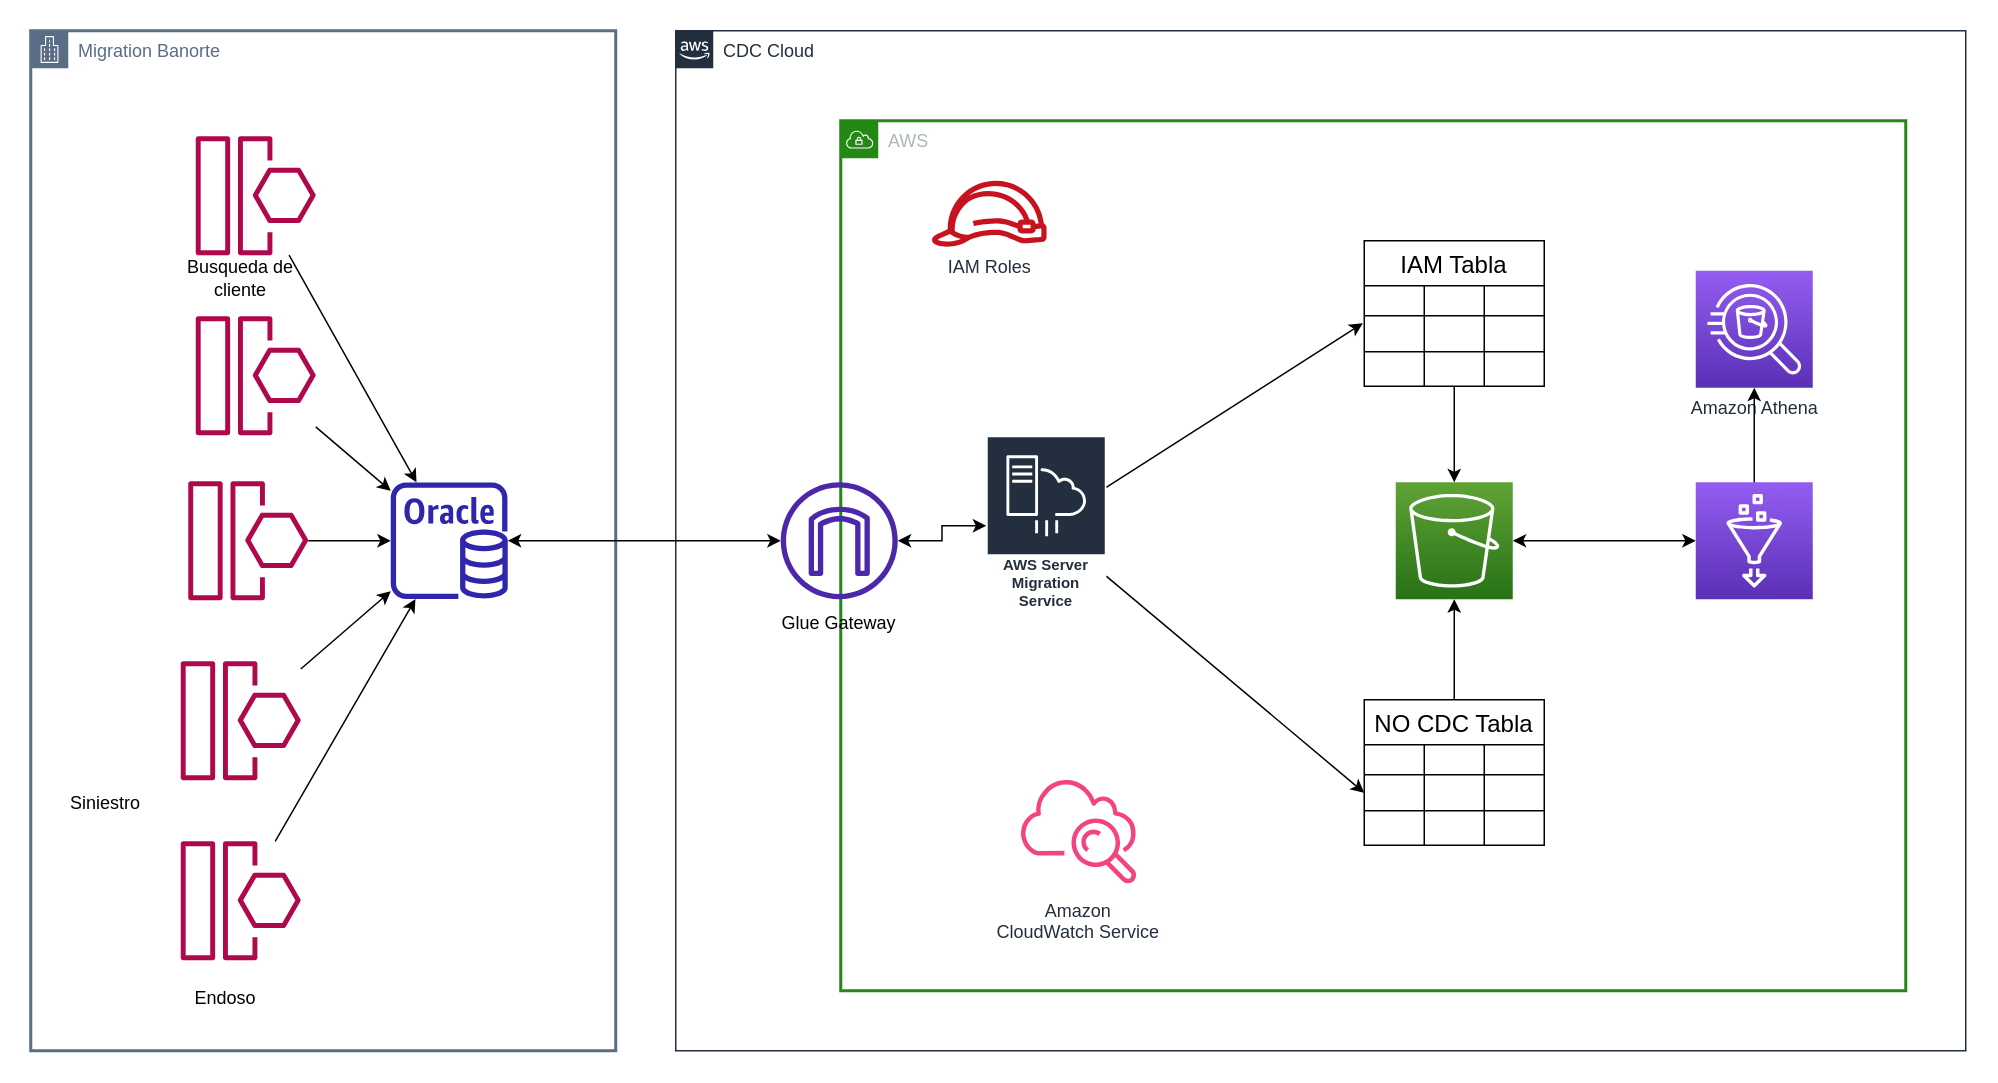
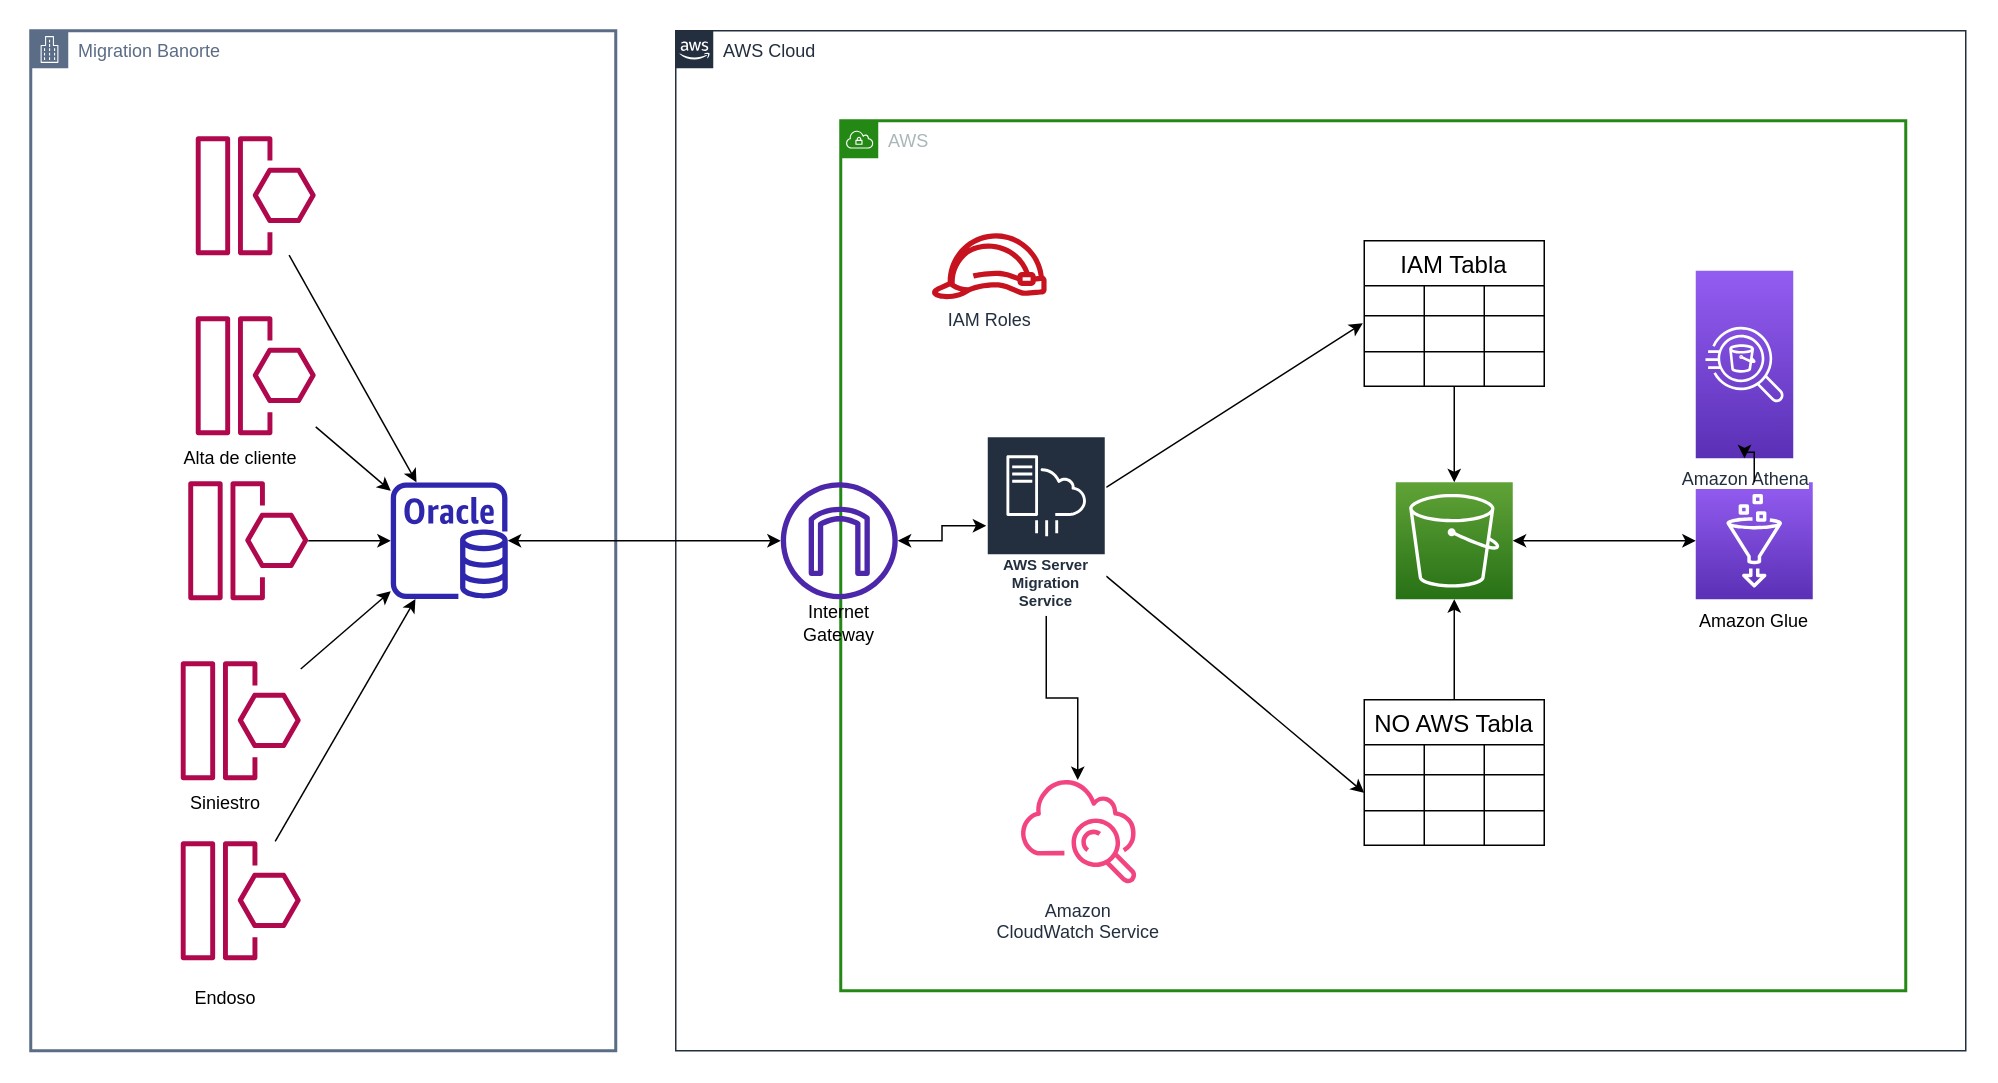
node "CDC Cloud": label "CDC Cloud" -> "AWS Cloud"
node "IAM Roles": moved (989, 214) -> (989, 266)
node "Busqueda de cliente": removed
node "Amazon Athena": size 117x117 -> 98x188
node "Alta de cliente": added
node "Amazon Glue": added
node "Glue Gateway": label "Glue Gateway" -> "Internet Gateway"
edge "AWS Server Migration Service" -> "Amazon CloudWatch Service": added
node "NO CDC Tabla": label "NO CDC Tabla" -> "NO AWS Tabla"
node "Siniestro": moved (106, 803) -> (226, 803)
